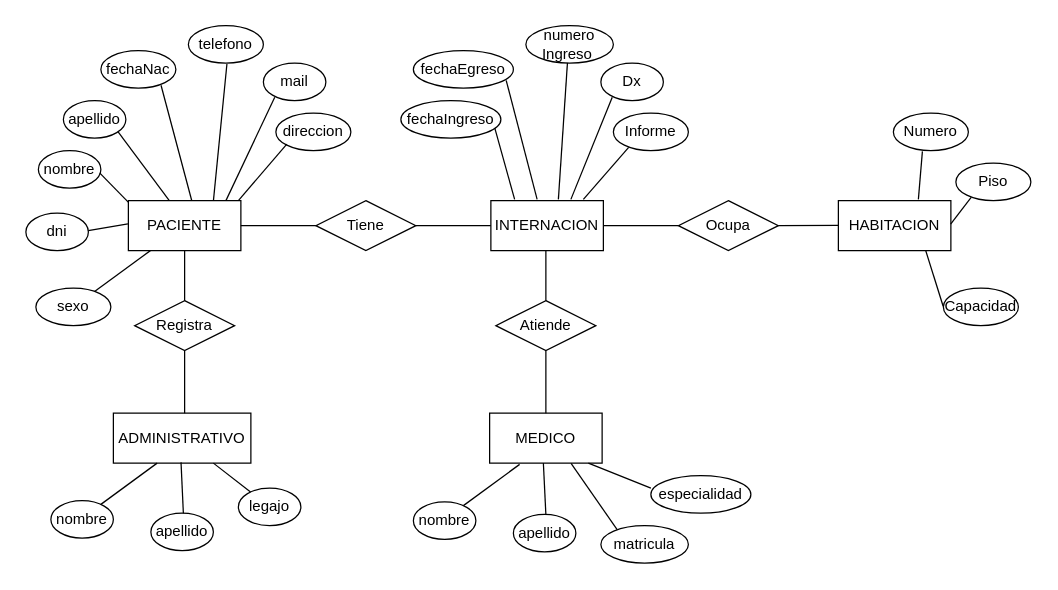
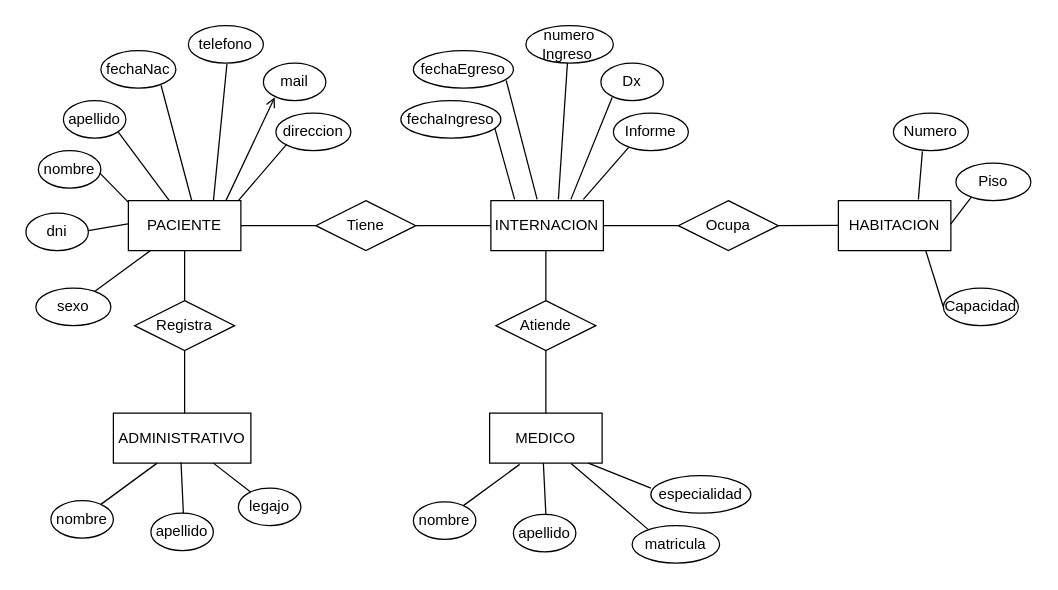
edge "mail" -- "PACIENTE": arrowhead none -> open
node "matricula": moved (644, 544) -> (676, 544)
